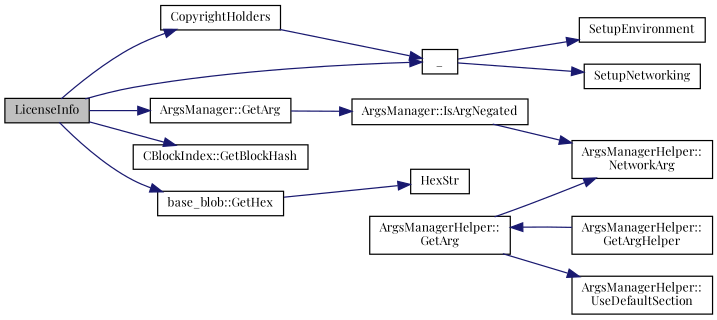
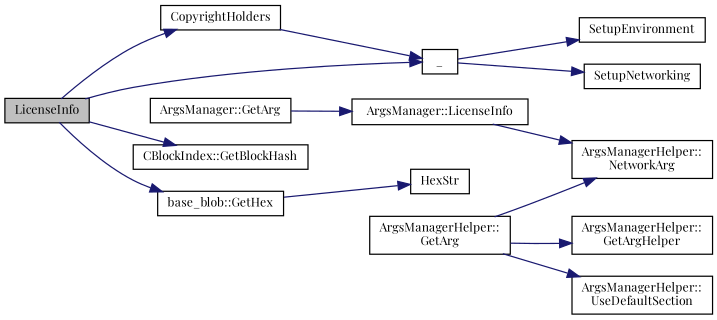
edge "LicenseInfo" -> "ArgsManager::GetArg": removed
node "ArgsManager::IsArgNegated": label "ArgsManager::IsArgNegated" -> "ArgsManager::LicenseInfo"
edge "ArgsManagerHelper:: GetArgHelper" -> "ArgsManagerHelper:: GetArg": reversed
